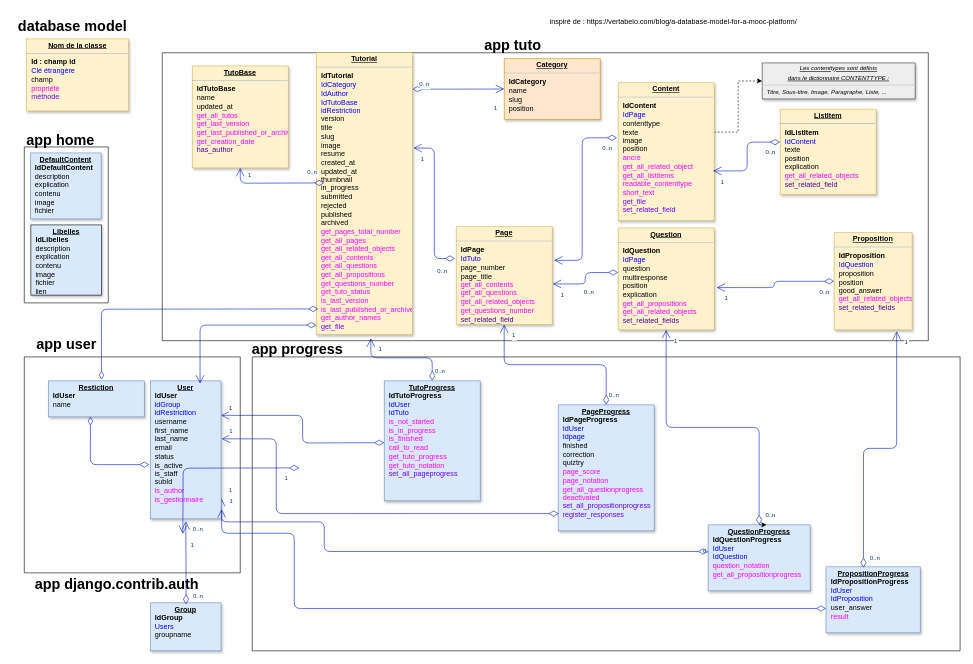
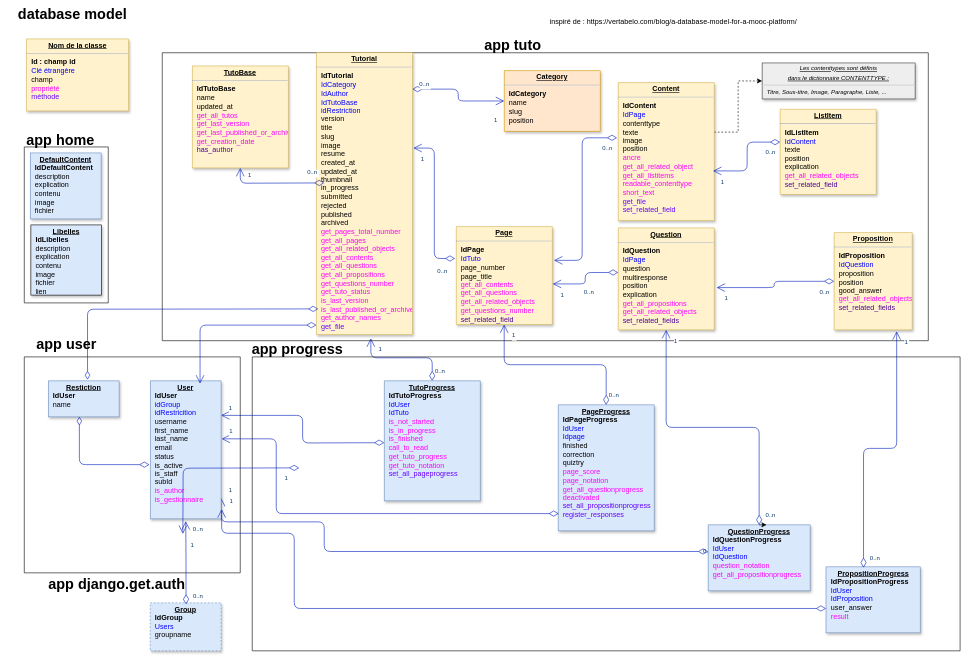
node "database model": moved (72, 27) -> (72, 15)
node "Category IdCategory name slug position": moved (552, 89) -> (552, 101)
node "Restiction IdUser name": size 96x36 -> 71x36
node "app django.contrib.auth": label "app django.contrib.auth" -> "app django.get.auth"
node "Group IdGroup Users groupname": style solid -> dashed
